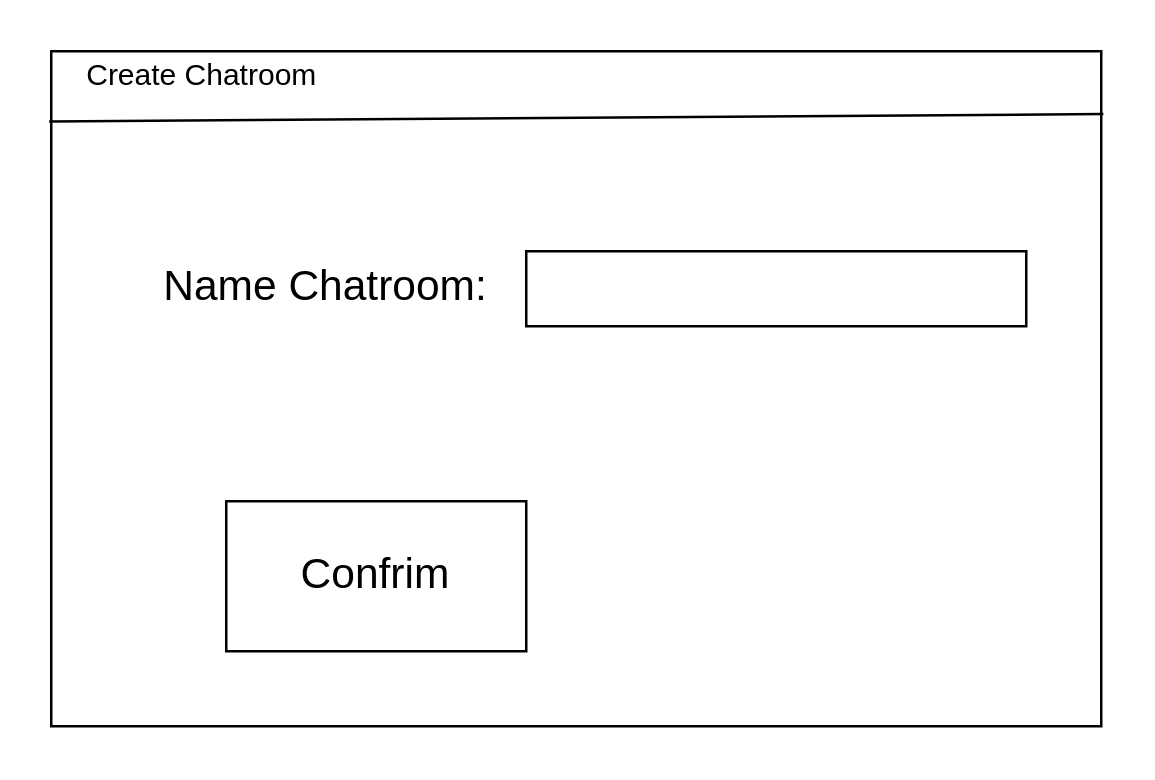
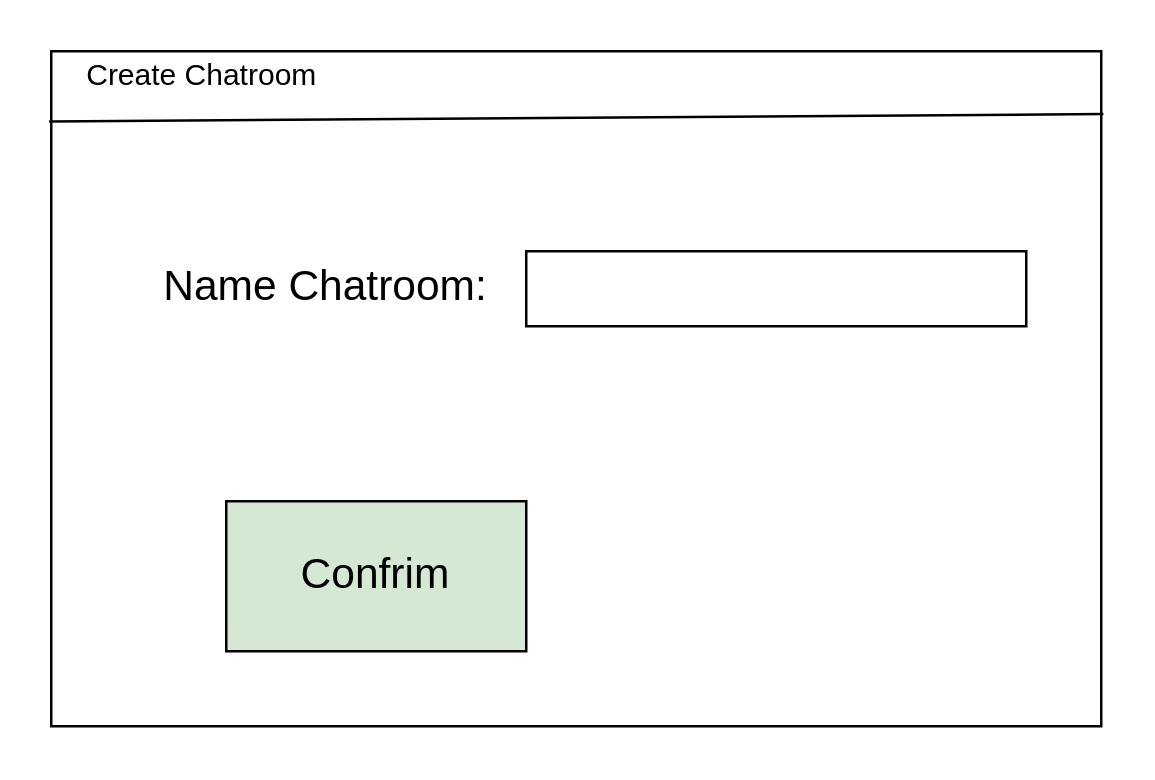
node "Confrim": fillcolor #ffffff -> #d5e8d4
